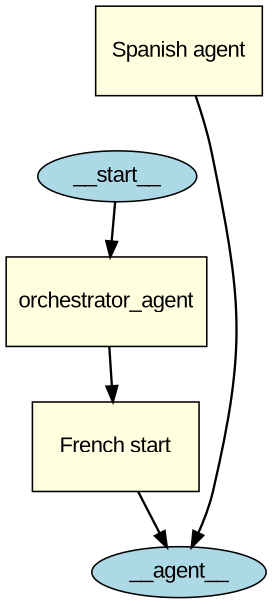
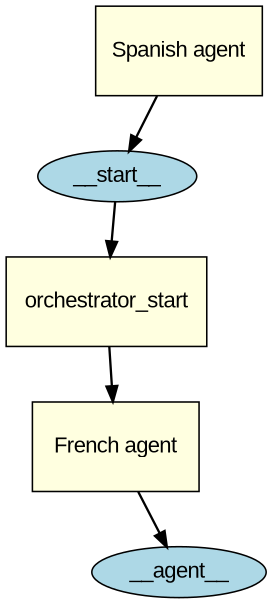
node "orchestrator_agent": label "orchestrator_agent" -> "orchestrator_start"
edge "Spanish agent" -> "__agent__": now "Spanish agent" -> "__start__"
node "French start": label "French start" -> "French agent"
